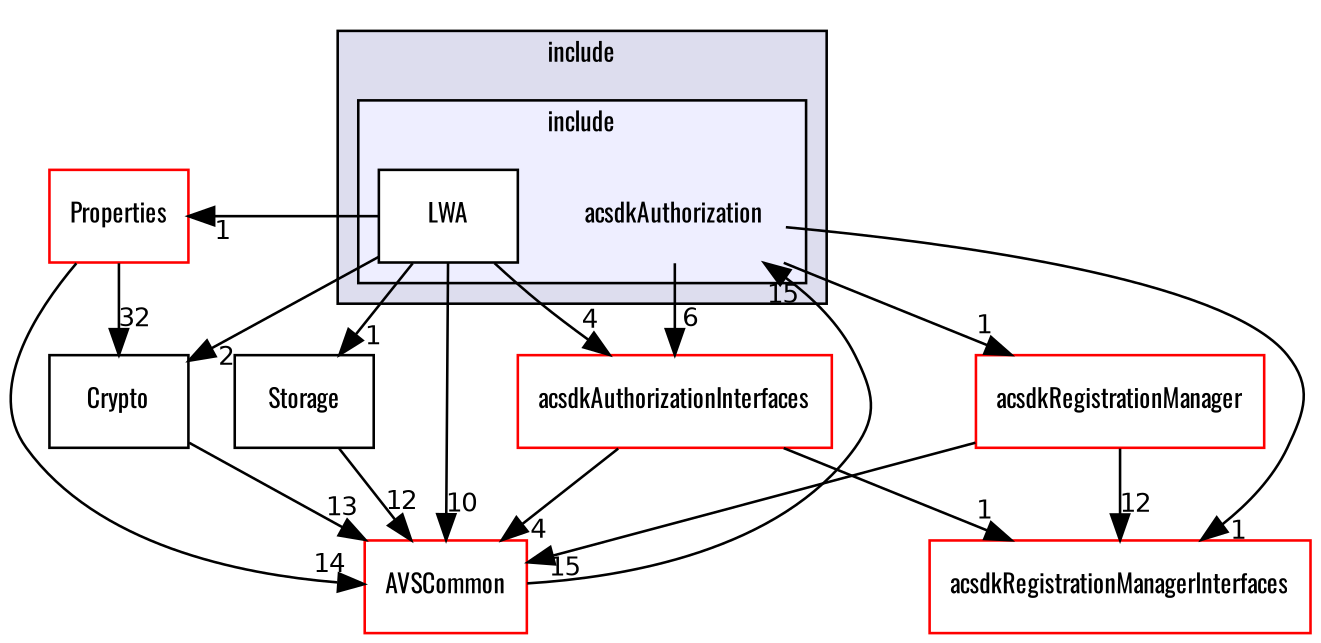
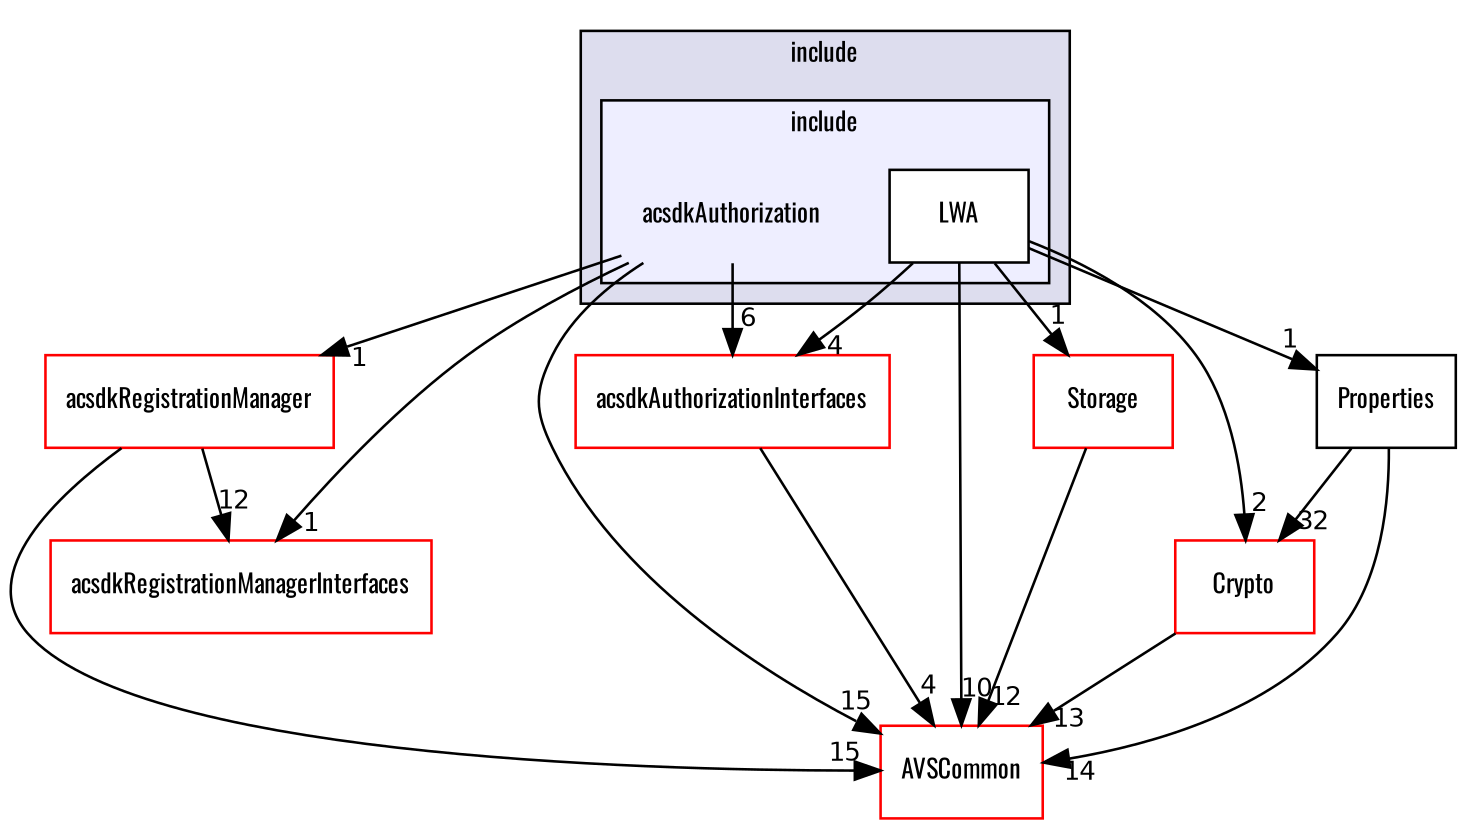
node "Properties": color red -> black
node "Crypto": color black -> red
node "Storage": color black -> red
edge "acsdkAuthorizationInterfaces" -> "acsdkRegistrationManagerInterfaces": removed
edge "AVSCommon" -> "acsdkAuthorization": reversed
